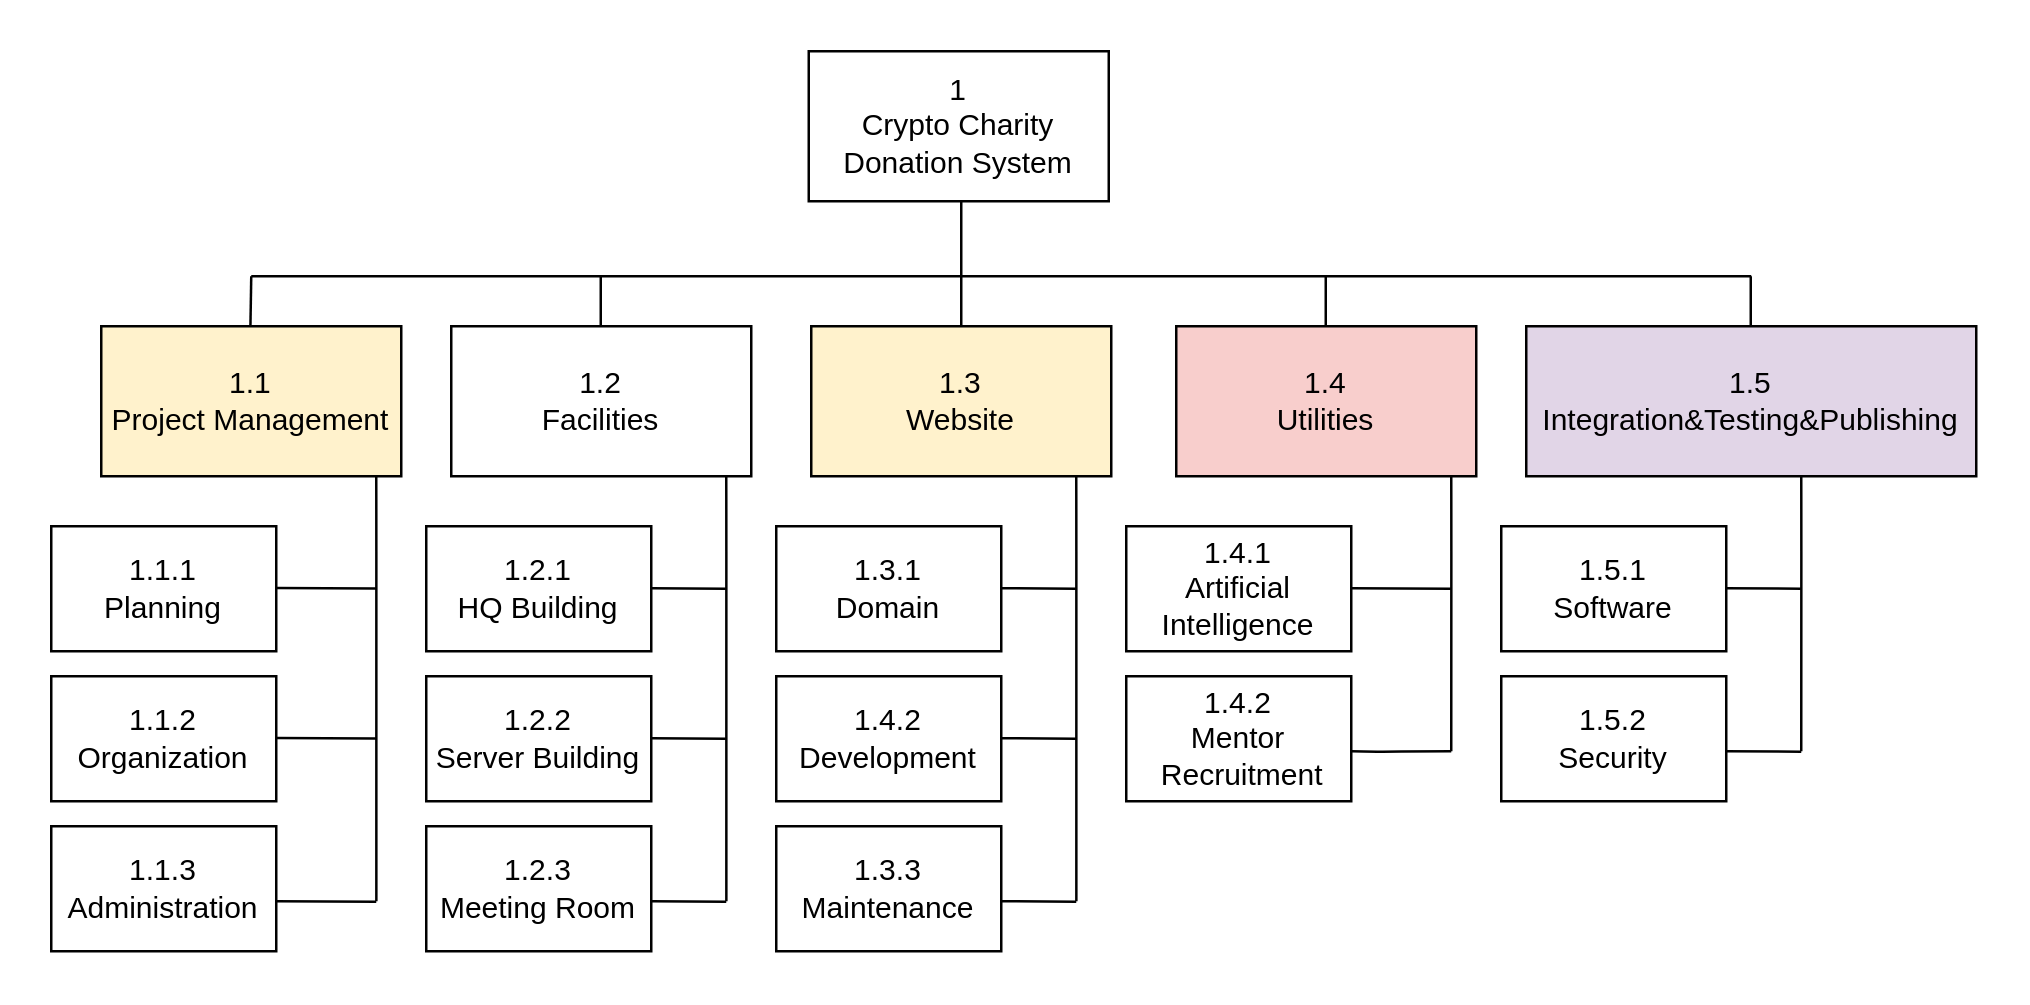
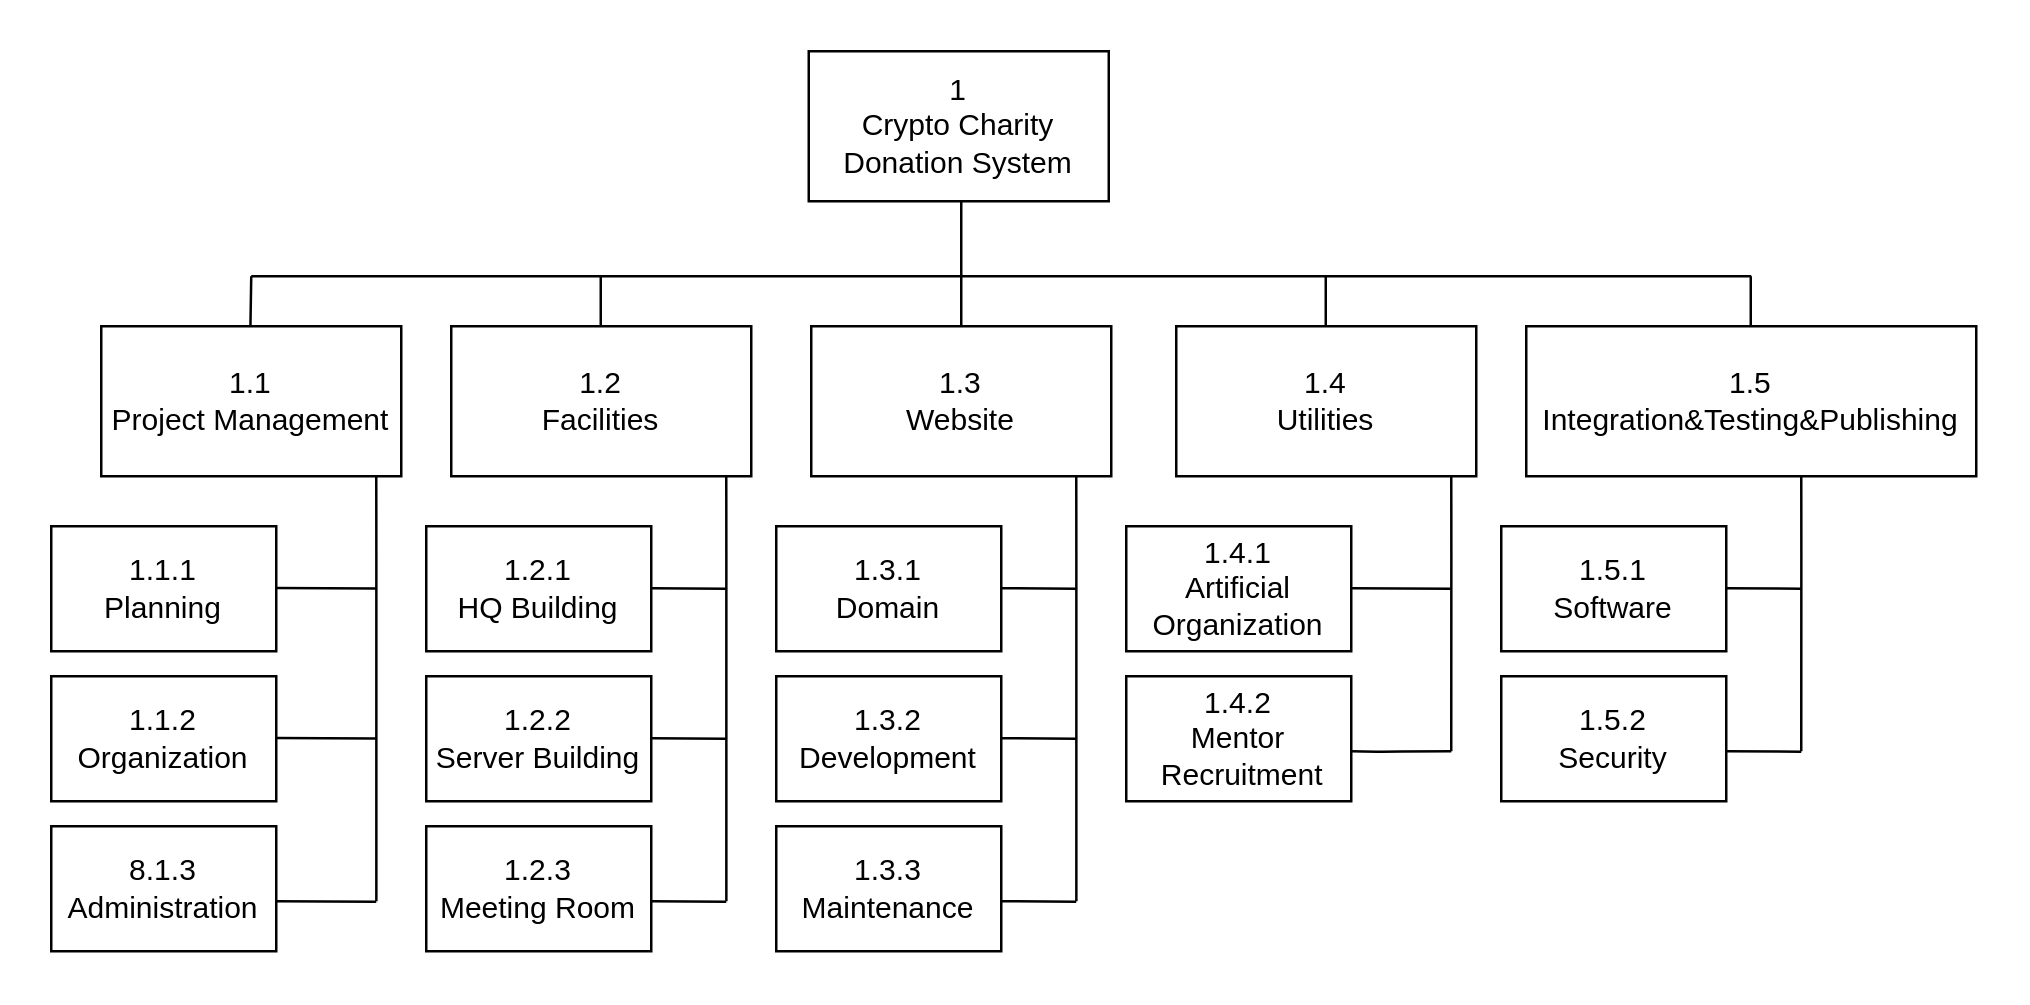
node "1.1 Project Management": fillcolor #fff2cc -> #ffffff
node "1.3 Website": fillcolor #fff2cc -> #ffffff
node "1.4 Utilities": fillcolor #f8cecc -> #ffffff
node "1.5 Integration&Testing&Publishing": fillcolor #e1d5e7 -> #ffffff
node "1.4.1 Artificial Intelligence": label "1.4.1 Artificial Intelligence" -> "1.4.1 Artificial Organization"
node "1.4.2 Development": label "1.4.2 Development" -> "1.3.2 Development"
node "1.1.3 Administration": label "1.1.3 Administration" -> "8.1.3 Administration"
